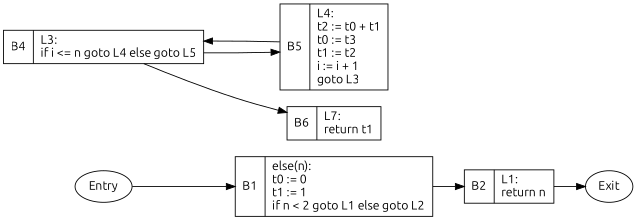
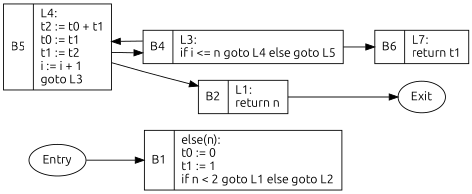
node "B5": text "t0 := t3" -> "t0 := t1"
edge "B1" -> "B2": now "B5" -> "B2"
